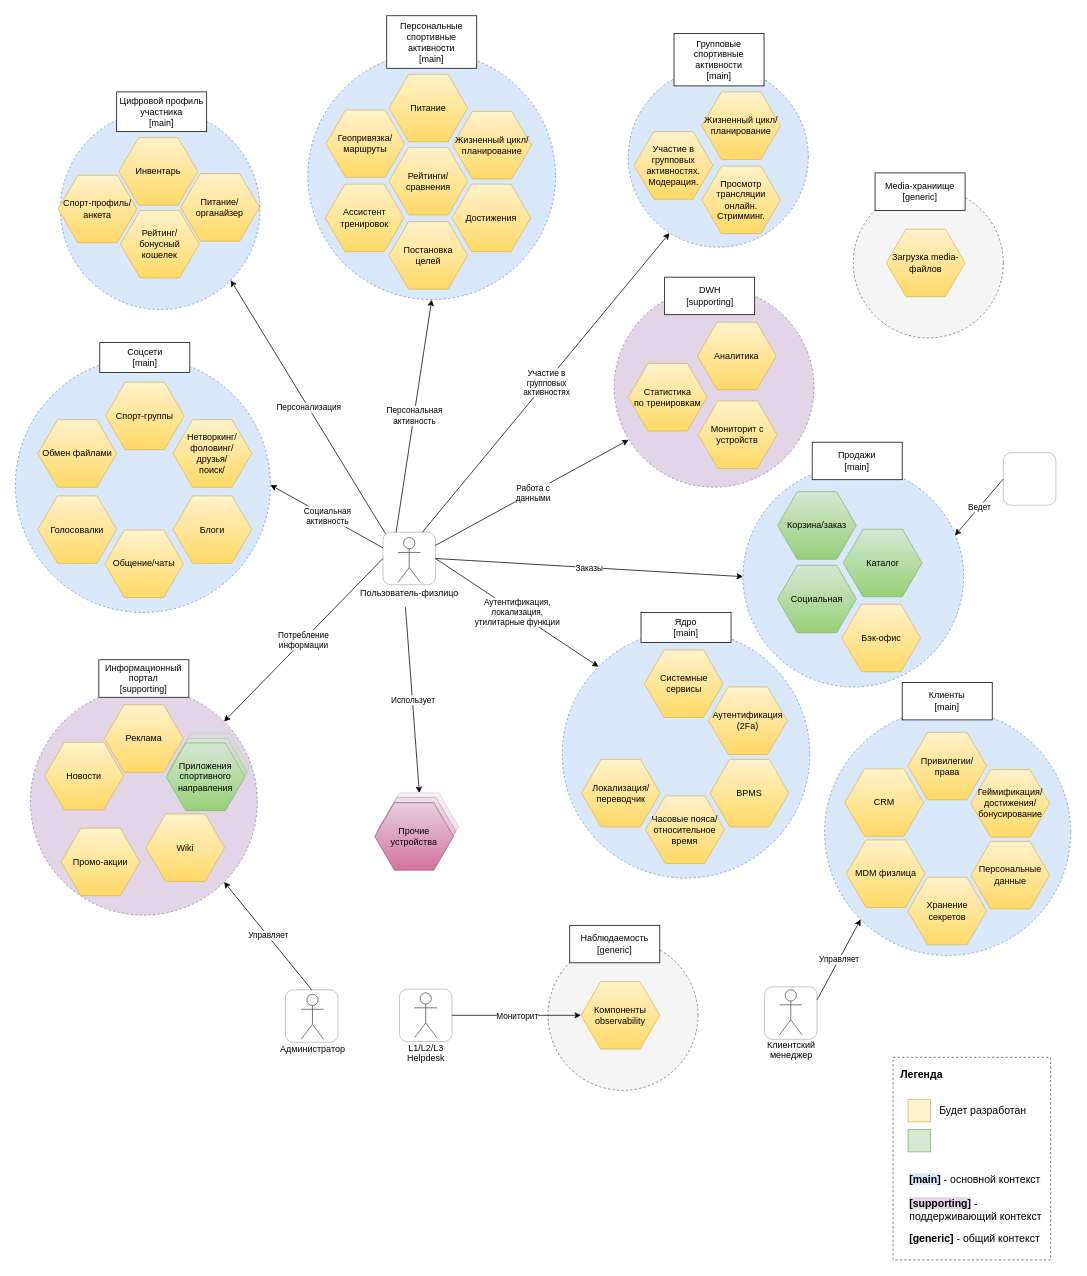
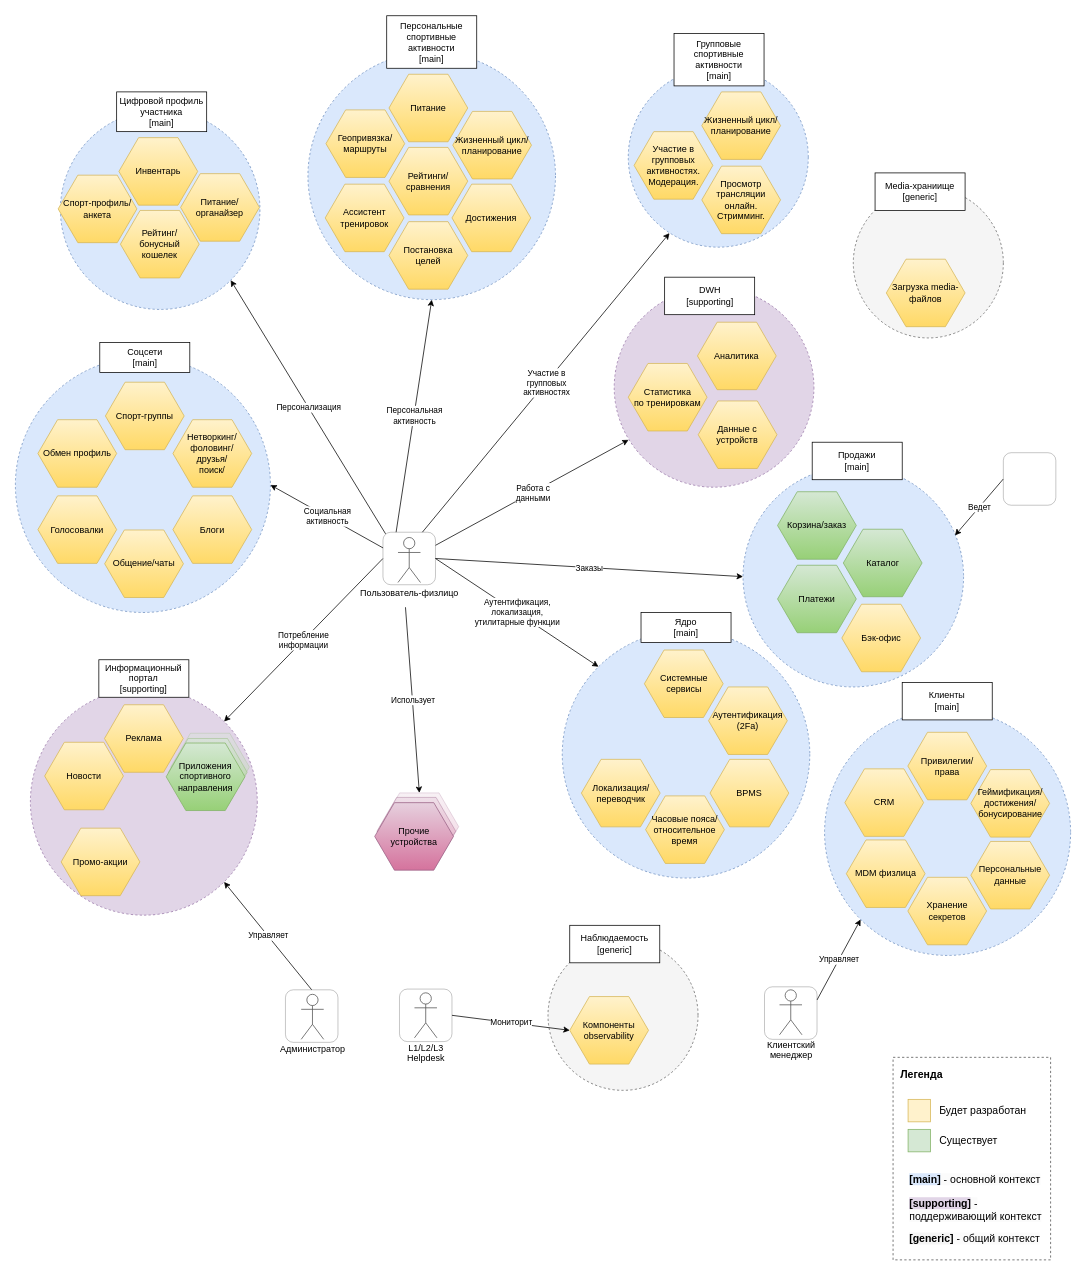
node "Загрузка media-файлов": moved (926, 263) -> (926, 293)
node "Мониторит с устройств": label "Мониторит с устройств" -> "Данные с устройств"
node "Обмен файлами": label "Обмен файлами" -> "Обмен профиль"
node "Социальная": label "Социальная" -> "Платежи"
node "Wiki": removed
node "Компоненты observability": moved (620, 1015) -> (609, 1030)
node "Существует": added
